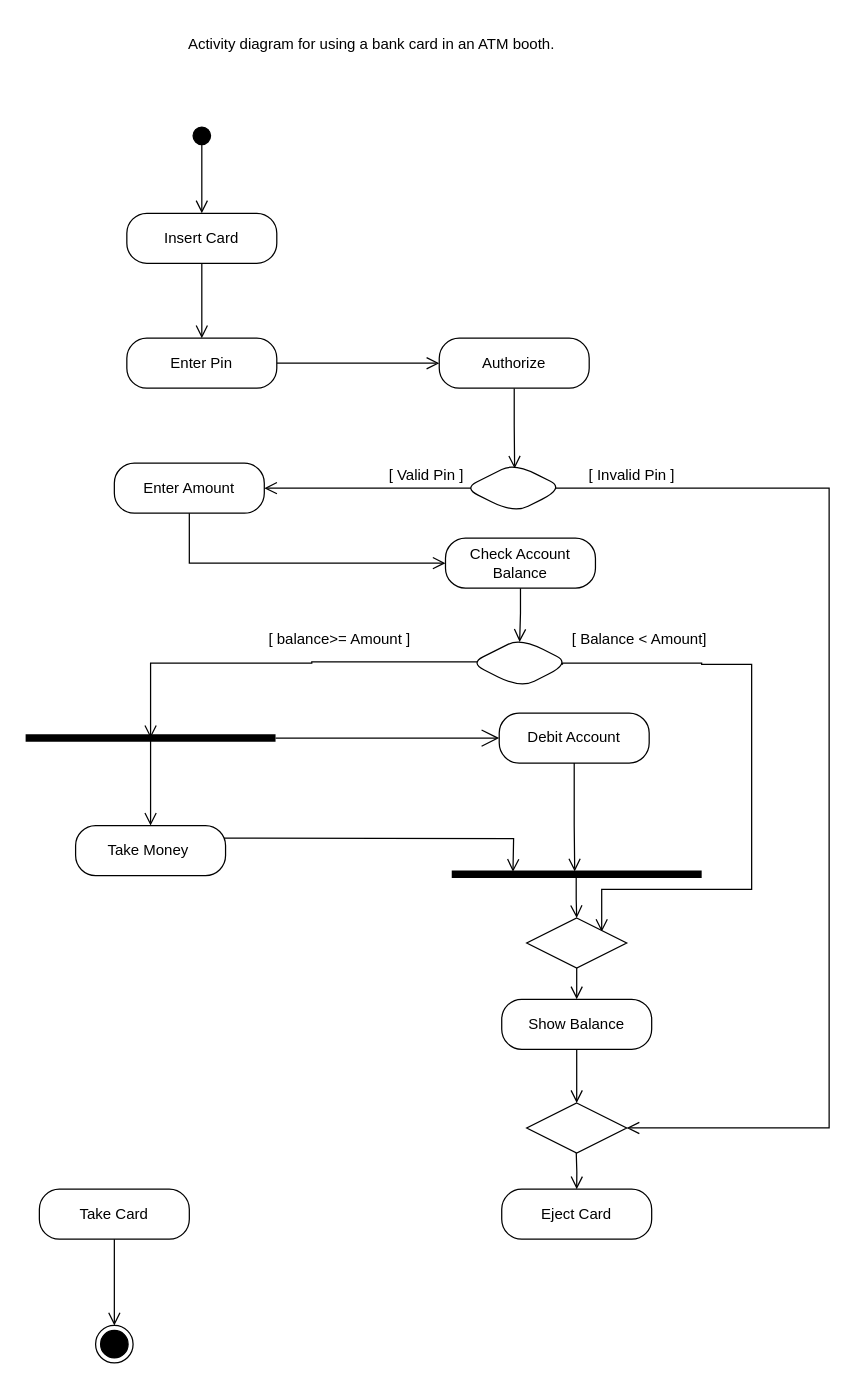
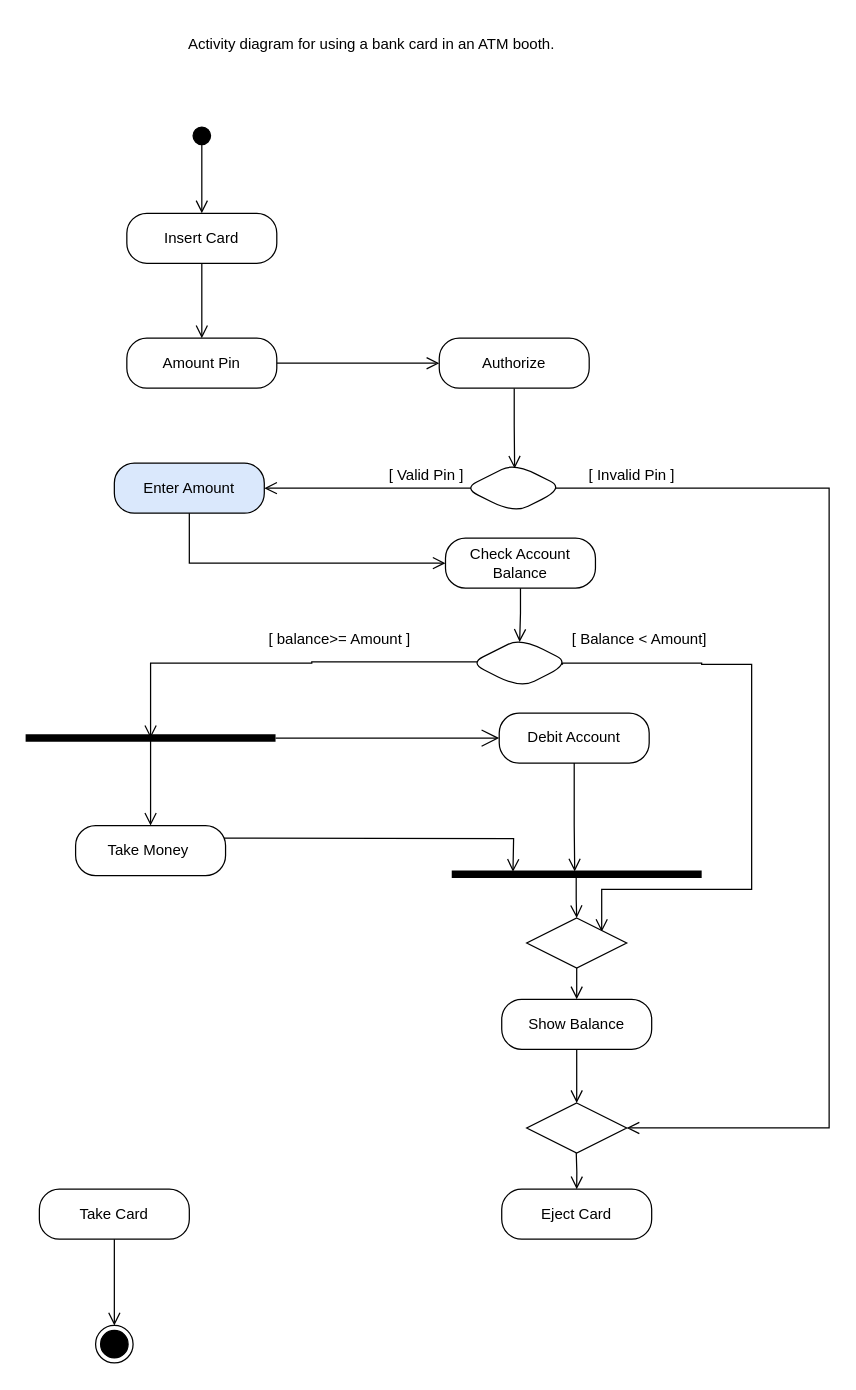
node "Enter Pin": label "Enter Pin" -> "Amount Pin"
node "Enter Amount": fillcolor #ffffff -> #dae8fc
